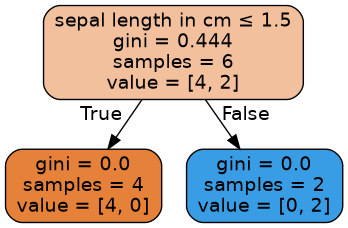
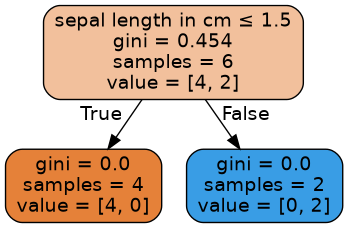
node "sepal length in cm ≤ 1.5": text "gini = 0.444" -> "gini = 0.454"
